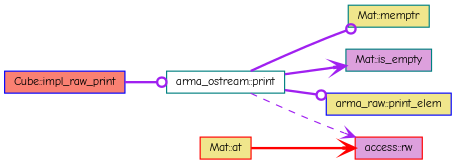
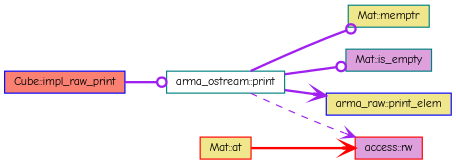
edge "arma_ostream::print" -> "Mat::is_empty": arrowhead vee -> odot
edge "arma_ostream::print" -> "arma_raw::print_elem": arrowhead odot -> vee
